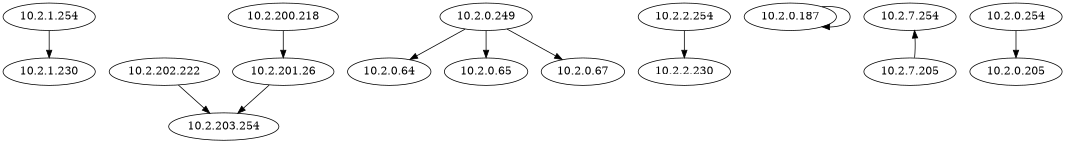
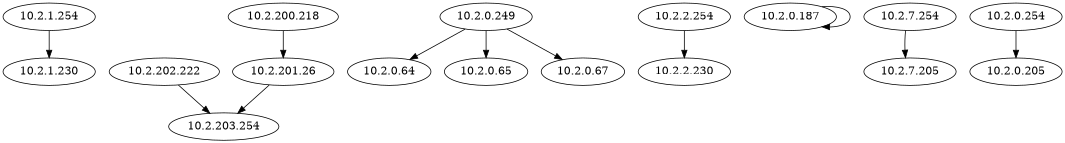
edge "10.2.7.205" -> "10.2.7.254": reversed
